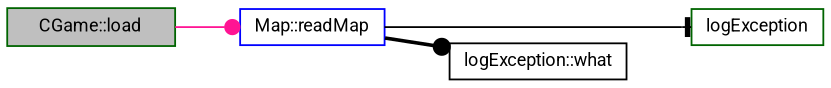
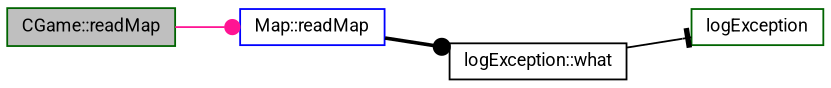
node "CGame::load": label "CGame::load" -> "CGame::readMap"
edge "Map::readMap" -> "logException": now "logException::what" -> "logException"
